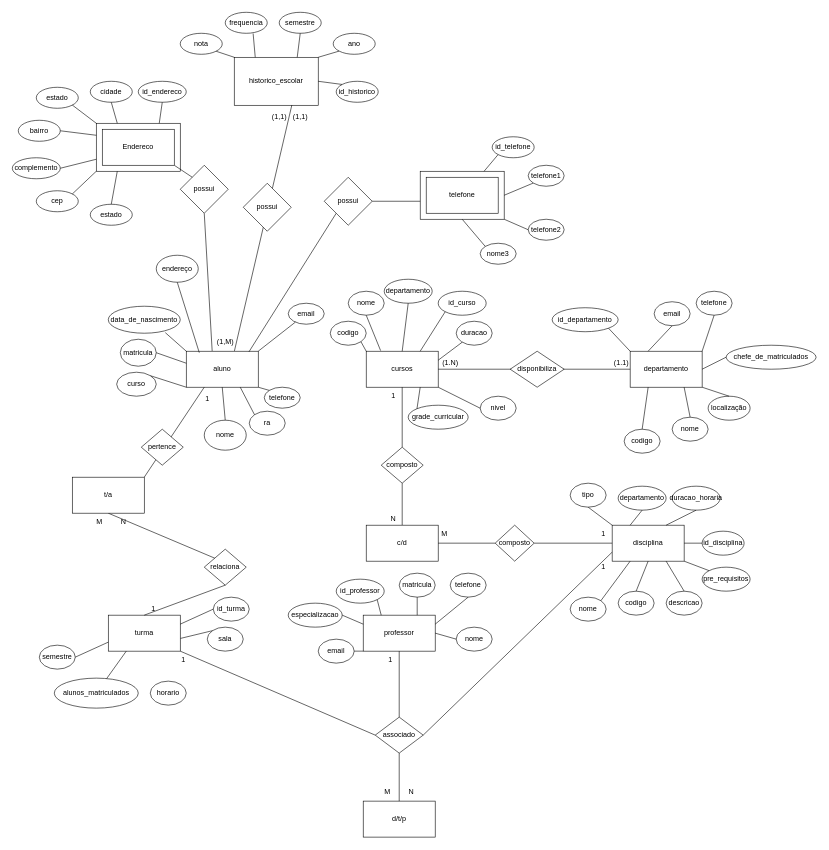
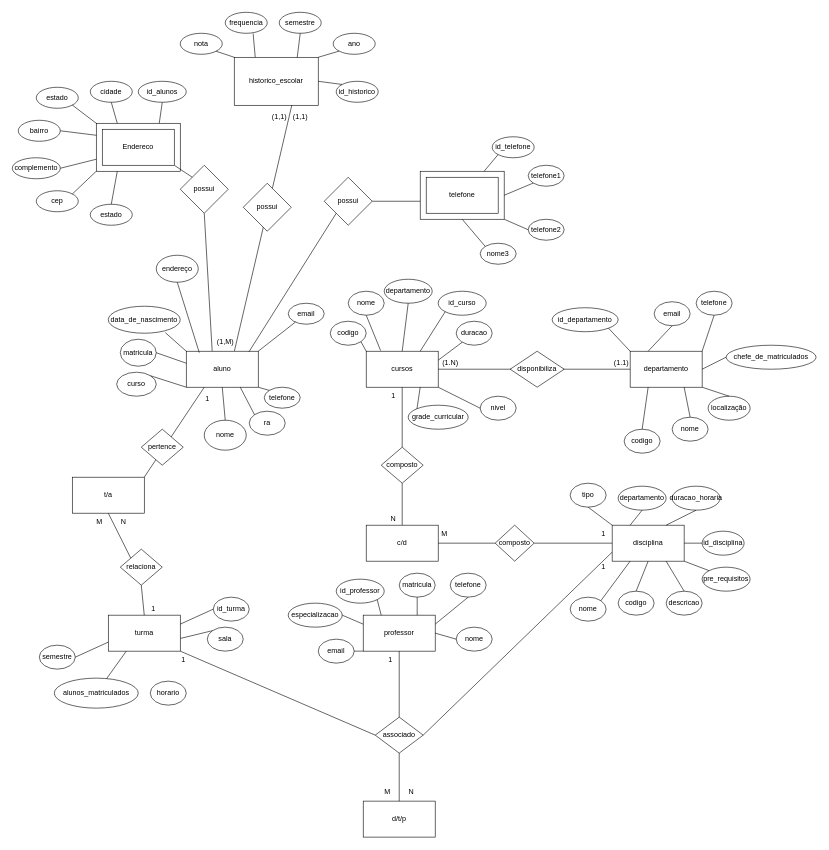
node "id_endereco": label "id_endereco" -> "id_alunos"
node "relaciona": moved (225, 567) -> (141, 567)
